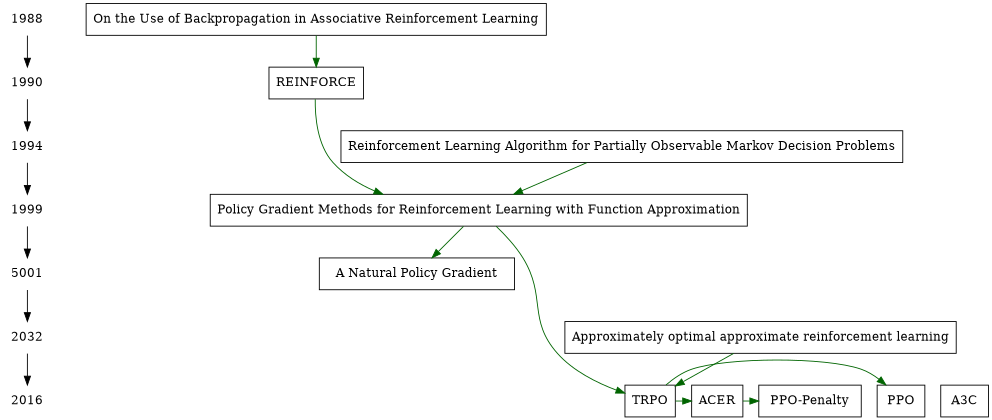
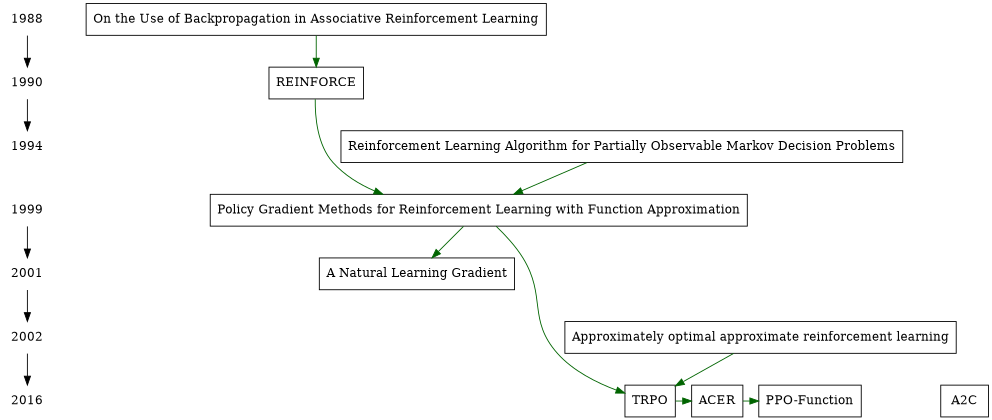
edge "1994" -> "1999": removed
node "5001": label "5001" -> "2001"
node "A Natural Policy Gradient": label "A Natural Policy Gradient" -> "A Natural Learning Gradient"
node "2032": label "2032" -> "2002"
node "PPO-Penalty": label "PPO-Penalty" -> "PPO-Function"
node "PPO": removed
node "A3C": label "A3C" -> "A2C"
